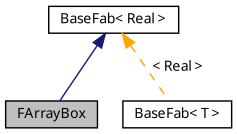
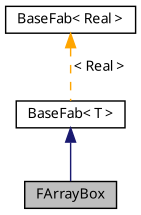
edge "FArrayBox" -> "BaseFab< Real >": now "FArrayBox" -> "BaseFab< T >"
